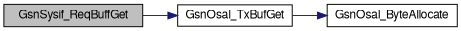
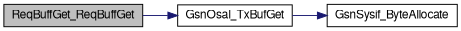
node "GsnSysif_ReqBuffGet": label "GsnSysif_ReqBuffGet" -> "ReqBuffGet_ReqBuffGet"
node "GsnOsal_ByteAllocate": label "GsnOsal_ByteAllocate" -> "GsnSysif_ByteAllocate"
